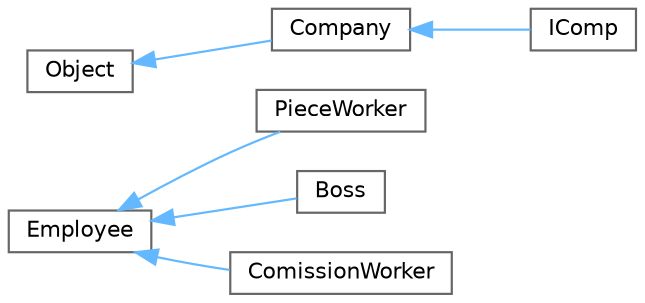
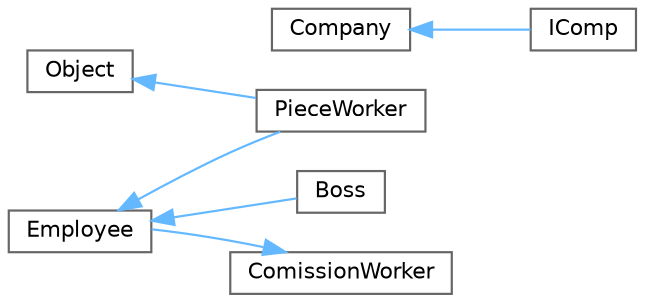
edge "Company" -> "Object": now "PieceWorker" -> "Object"
edge "ComissionWorker" -> "Employee": reversed
